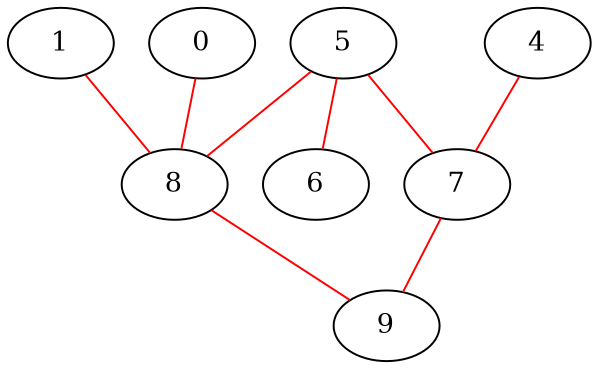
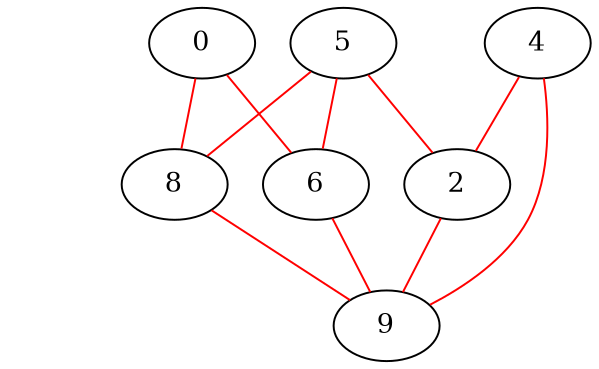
node "1": removed
edge "0" -- "6": added
node "7": label "7" -> "2"
edge "4" -- "9": added
edge "6" -- "9": added
